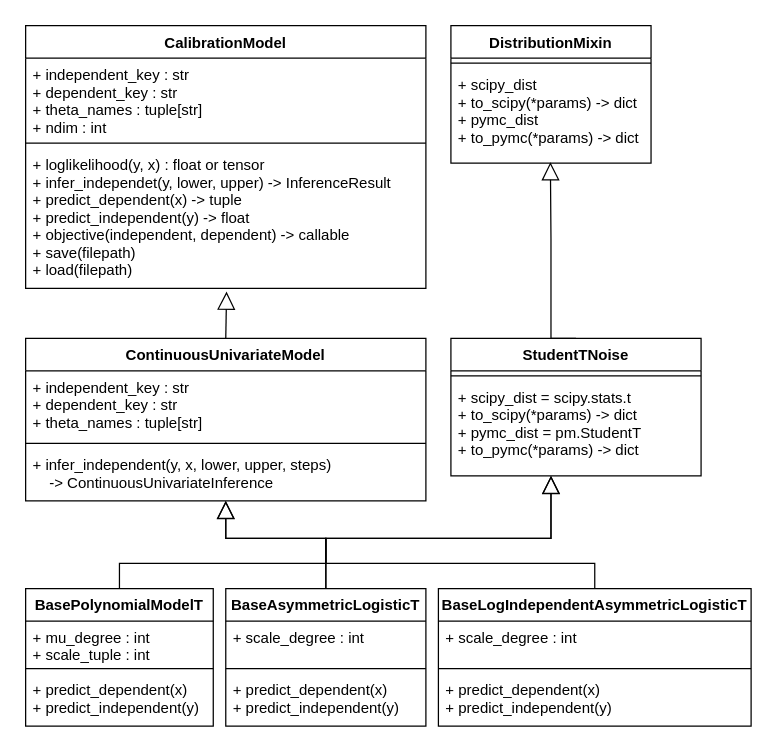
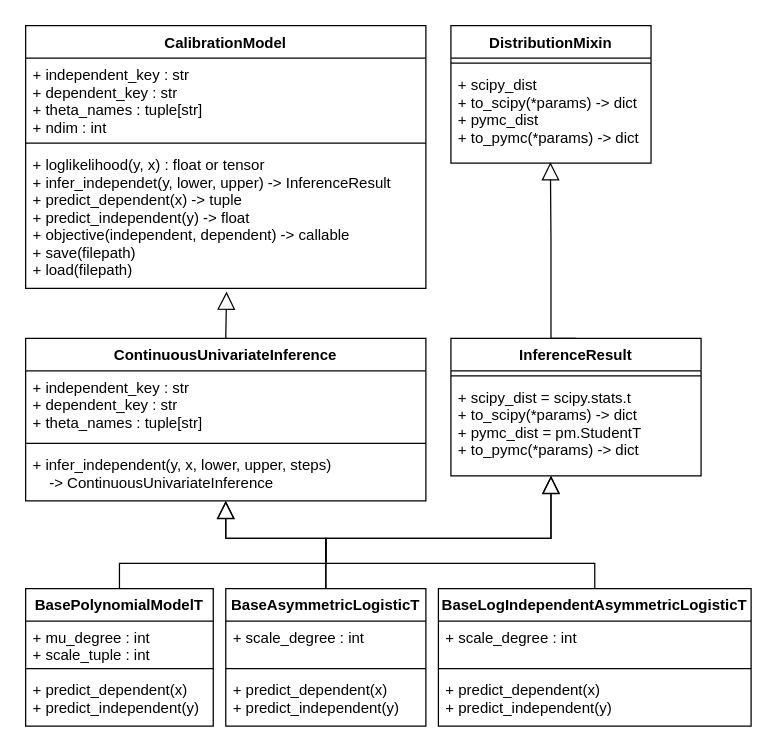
node "ContinuousUnivariateModel": label "ContinuousUnivariateModel" -> "ContinuousUnivariateInference"
node "StudentTNoise": label "StudentTNoise" -> "InferenceResult"
